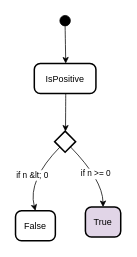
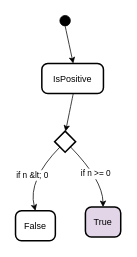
node "IsPositive": moved (65, 78) -> (72, 78)
